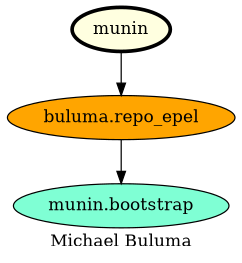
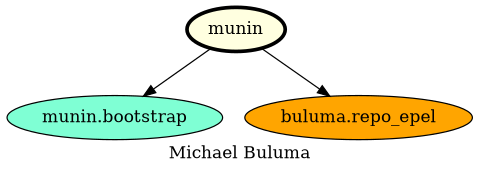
edge "buluma.repo_epel" -> "munin.bootstrap": now "munin" -> "munin.bootstrap"
